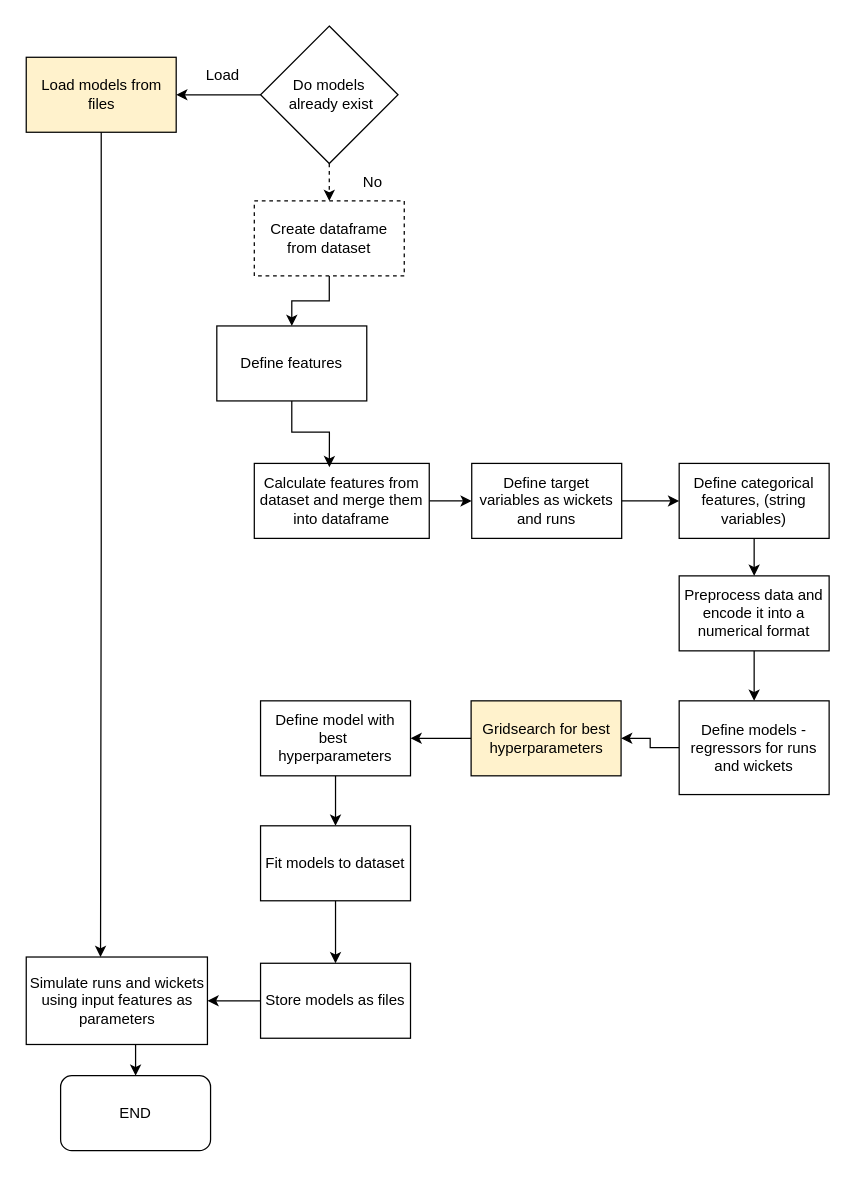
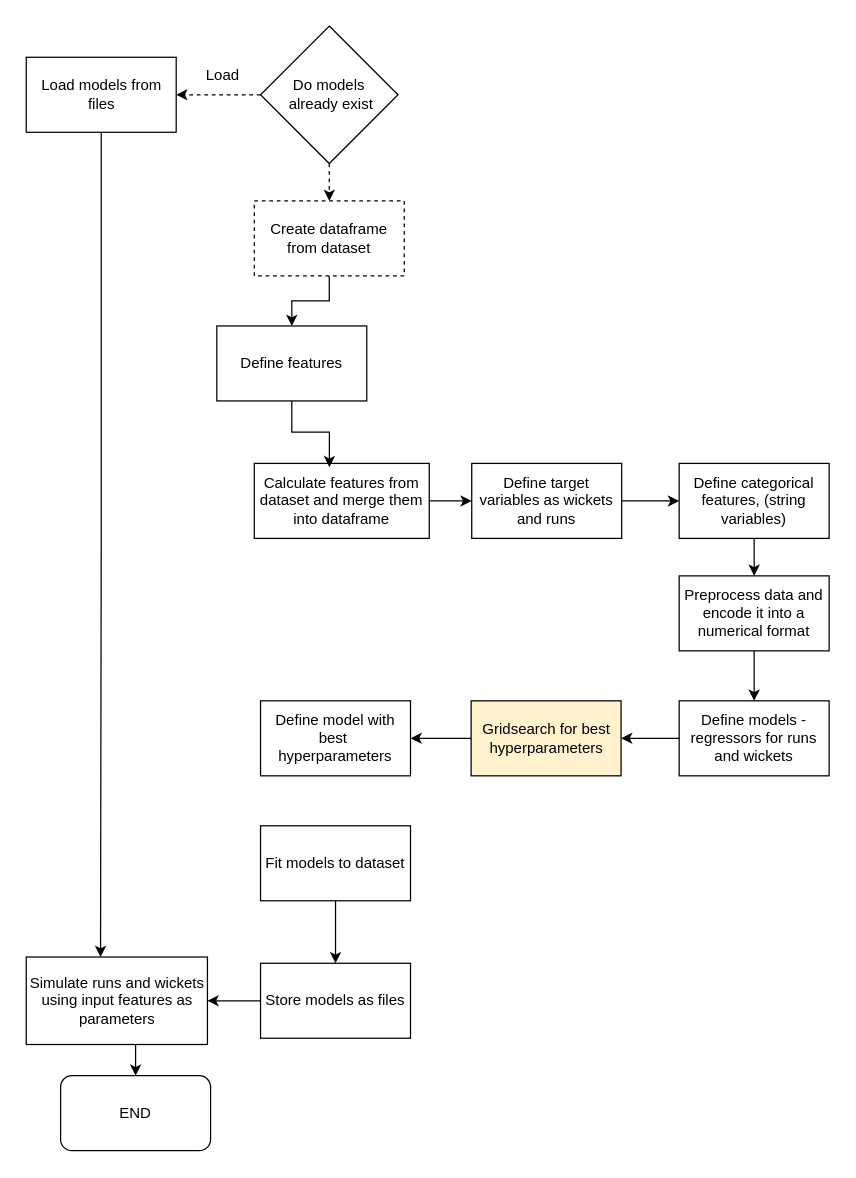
node "Load models from files": fillcolor #fff2cc -> #ffffff
edge "Do models already exist" -> "Load models from files": style solid -> dashed
node "No": removed
node "Define models - regressors for runs and wickets": size 150x94 -> 150x75
edge "Define model with best hyperparameters" -> "Fit models to dataset": removed
